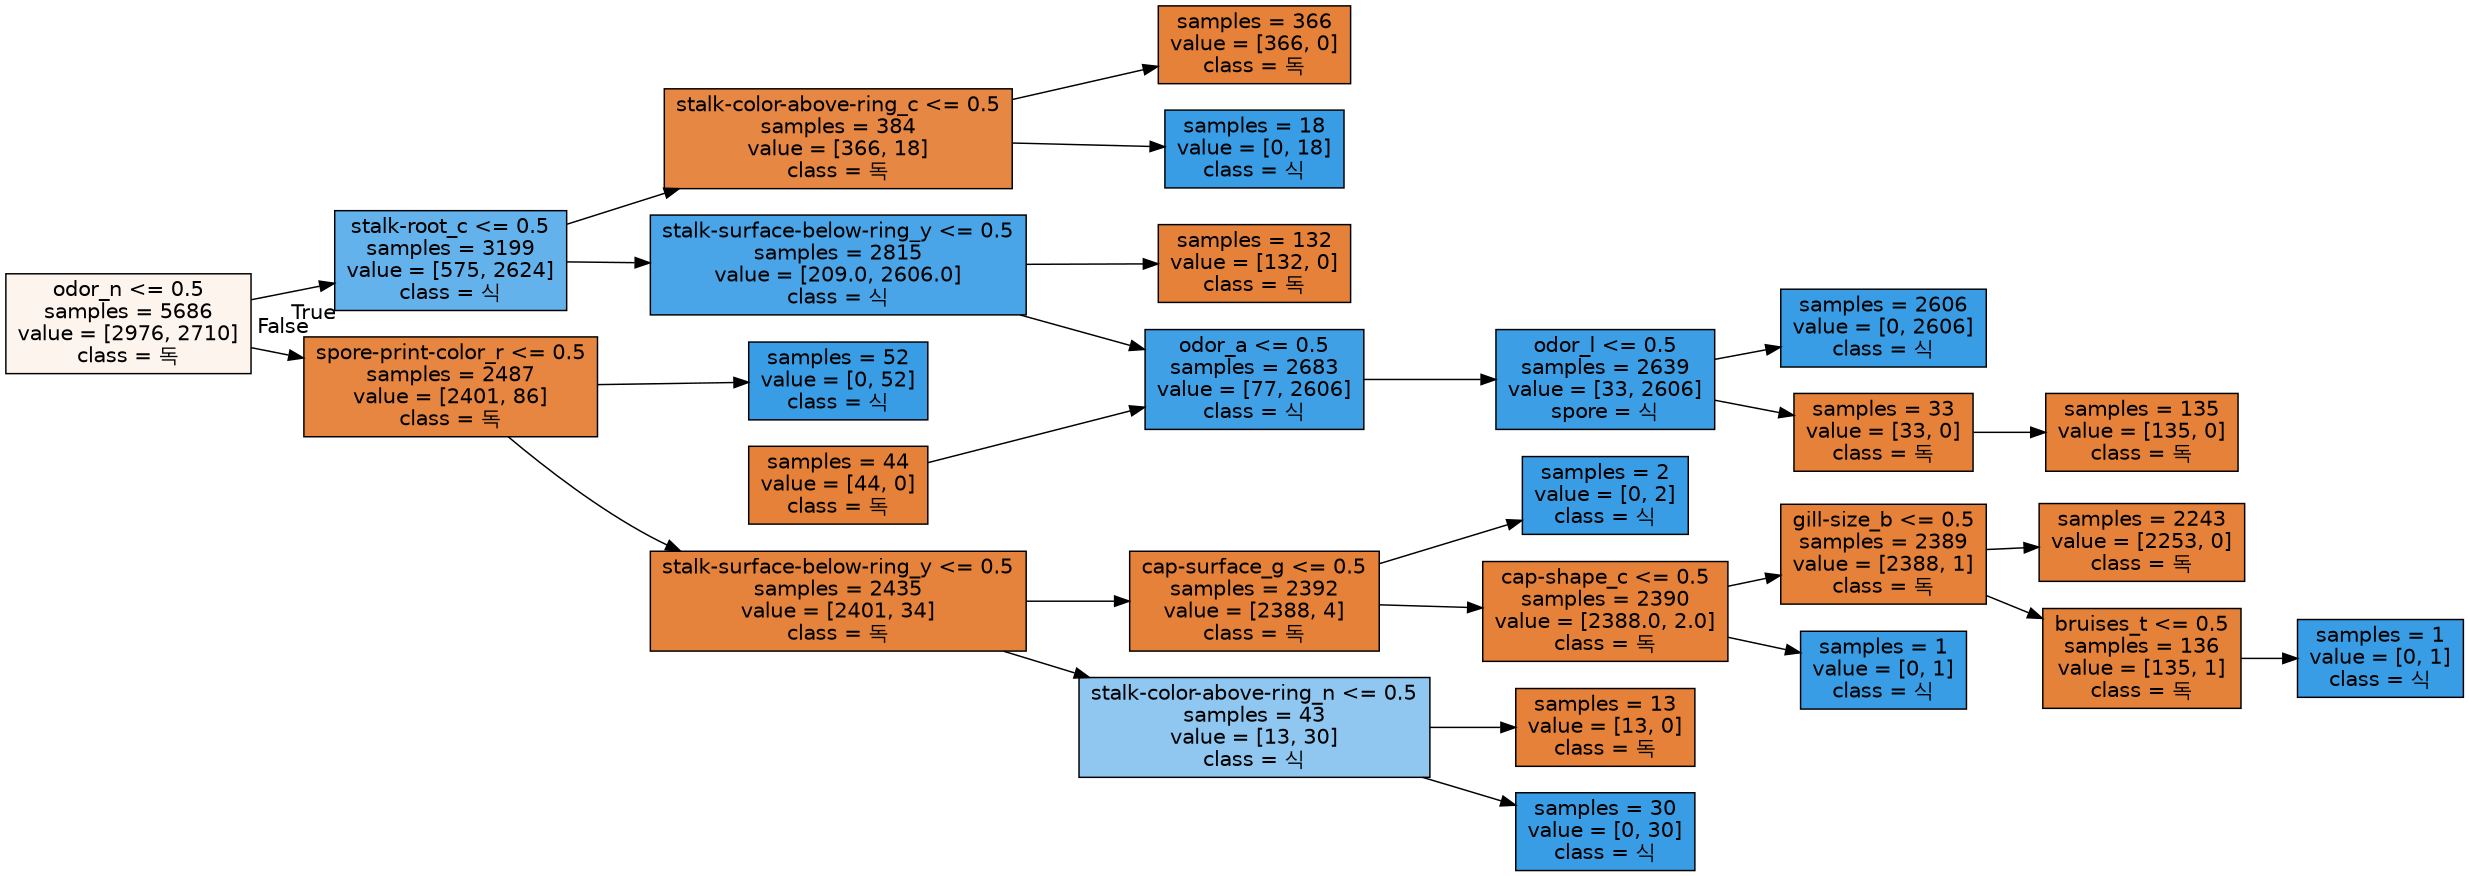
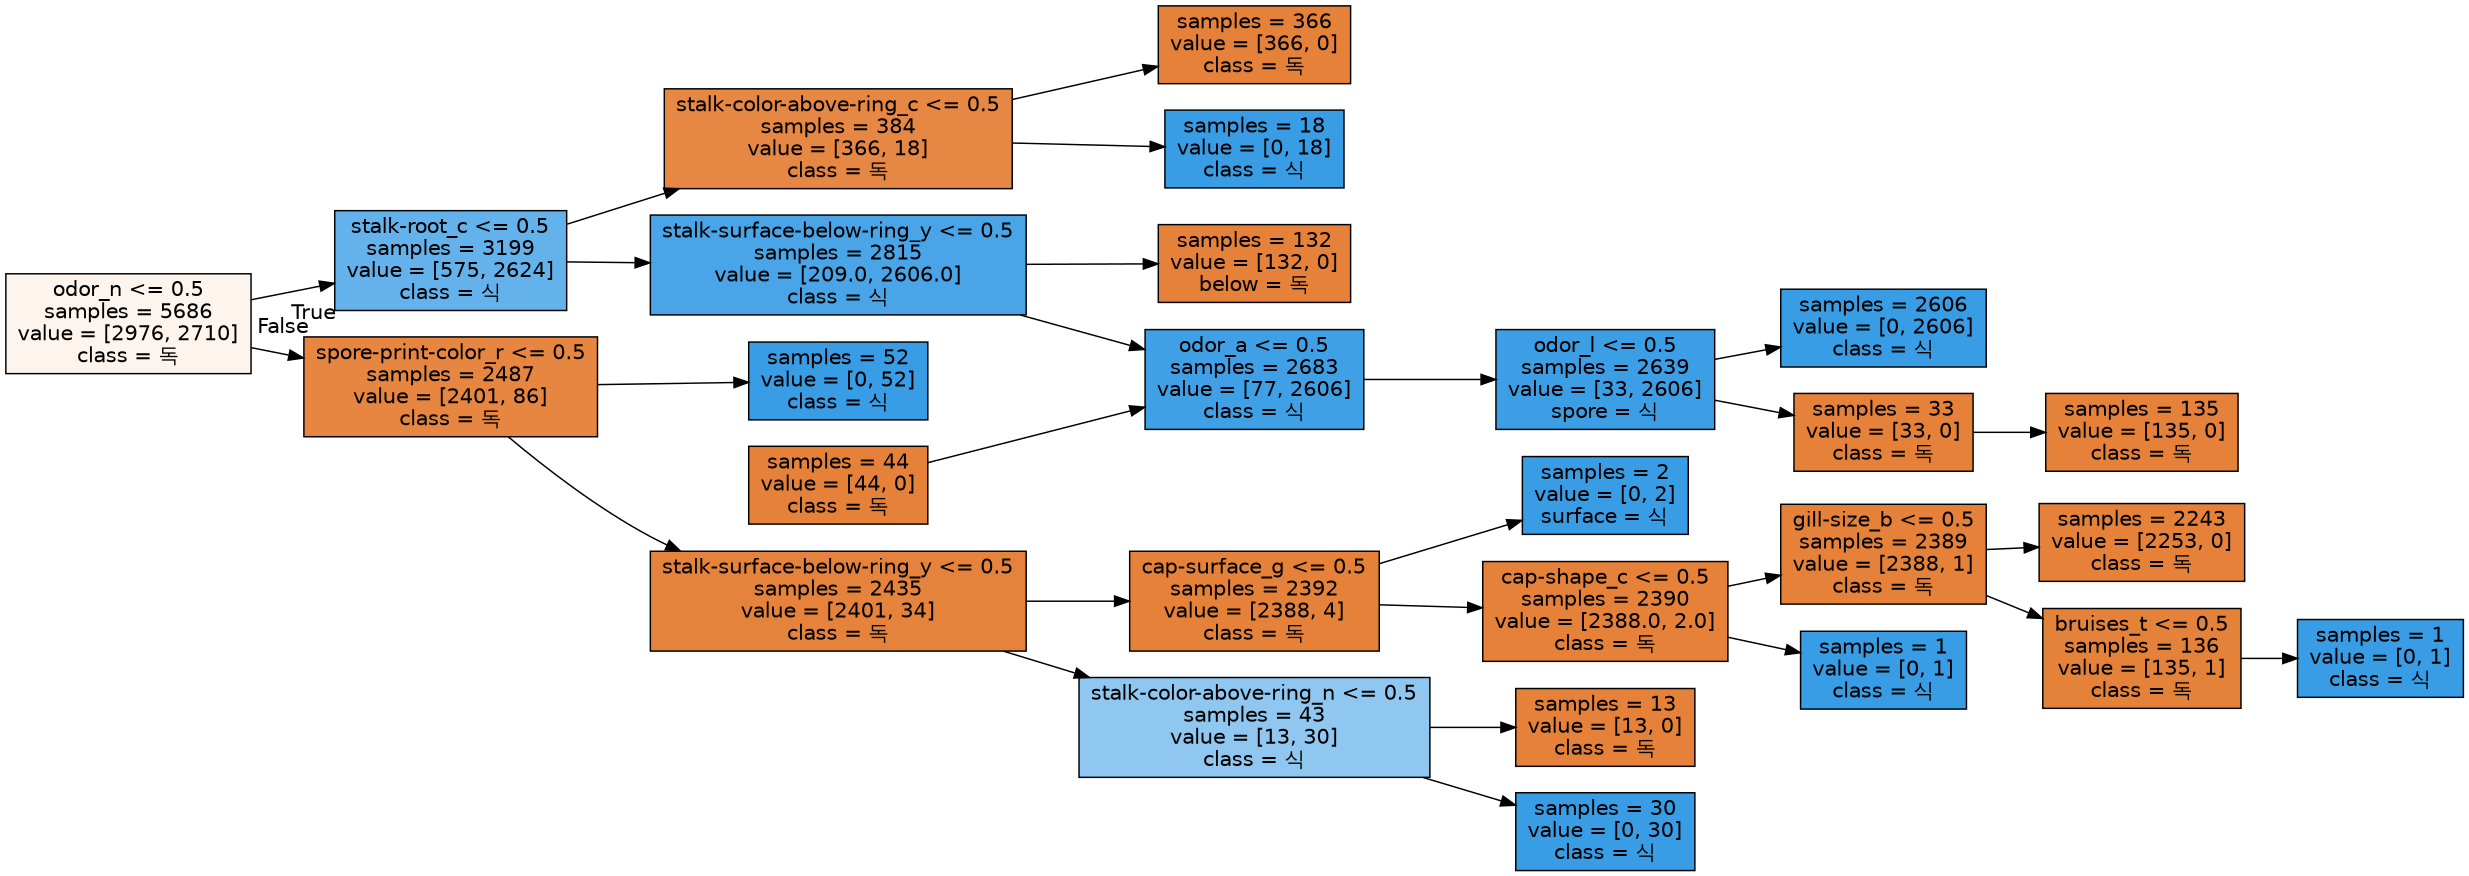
node "samples = 132 value = [132, 0] class = 독": label "samples = 132 value = [132, 0] class = 독" -> "samples = 132 value = [132, 0] below = 독"
node "samples = 2 value = [0, 2] class = 식": label "samples = 2 value = [0, 2] class = 식" -> "samples = 2 value = [0, 2] surface = 식"
